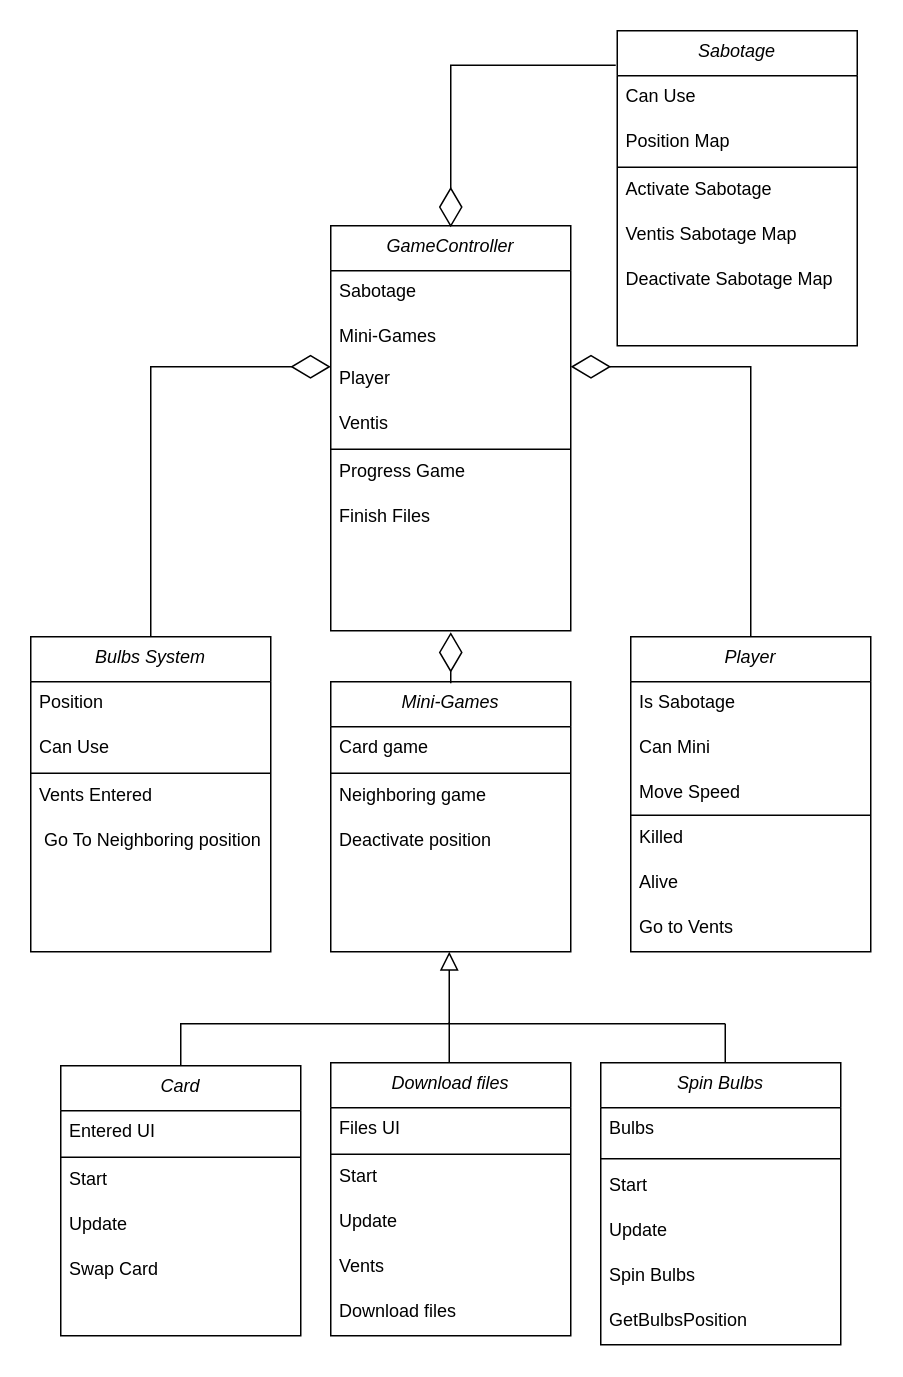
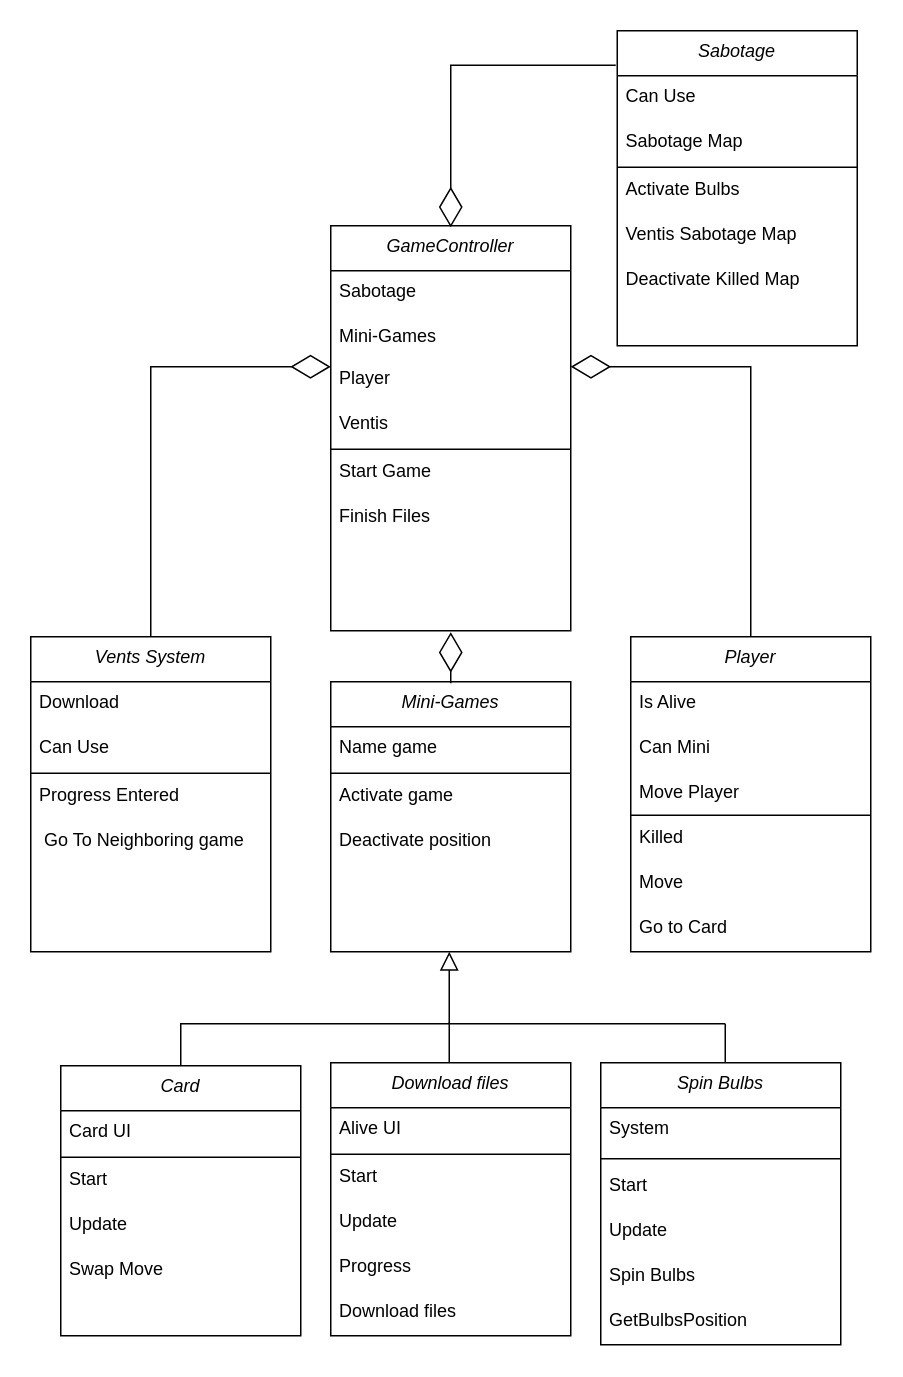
node "Position Map": label "Position Map" -> "Sabotage Map"
node "Activate Sabotage": label "Activate Sabotage" -> "Activate Bulbs"
node "Deactivate Sabotage Map": label "Deactivate Sabotage Map" -> "Deactivate Killed Map"
node "Progress Game": label "Progress Game" -> "Start Game"
node "Bulbs System": label "Bulbs System" -> "Vents System"
node "Position": label "Position" -> "Download"
node "Is Sabotage": label "Is Sabotage" -> "Is Alive"
node "Card game": label "Card game" -> "Name game"
node "Move Speed": label "Move Speed" -> "Move Player"
node "Vents Entered": label "Vents Entered" -> "Progress Entered"
node "Neighboring game": label "Neighboring game" -> "Activate game"
node "Go To Neighboring position": label "Go To Neighboring position" -> "Go To Neighboring game"
node "Alive": label "Alive" -> "Move"
node "Go to Vents": label "Go to Vents" -> "Go to Card"
node "Files UI": label "Files UI" -> "Alive UI"
node "Bulbs": label "Bulbs" -> "System"
node "Entered UI": label "Entered UI" -> "Card UI"
node "Vents": label "Vents" -> "Progress"
node "Swap Card": label "Swap Card" -> "Swap Move"
